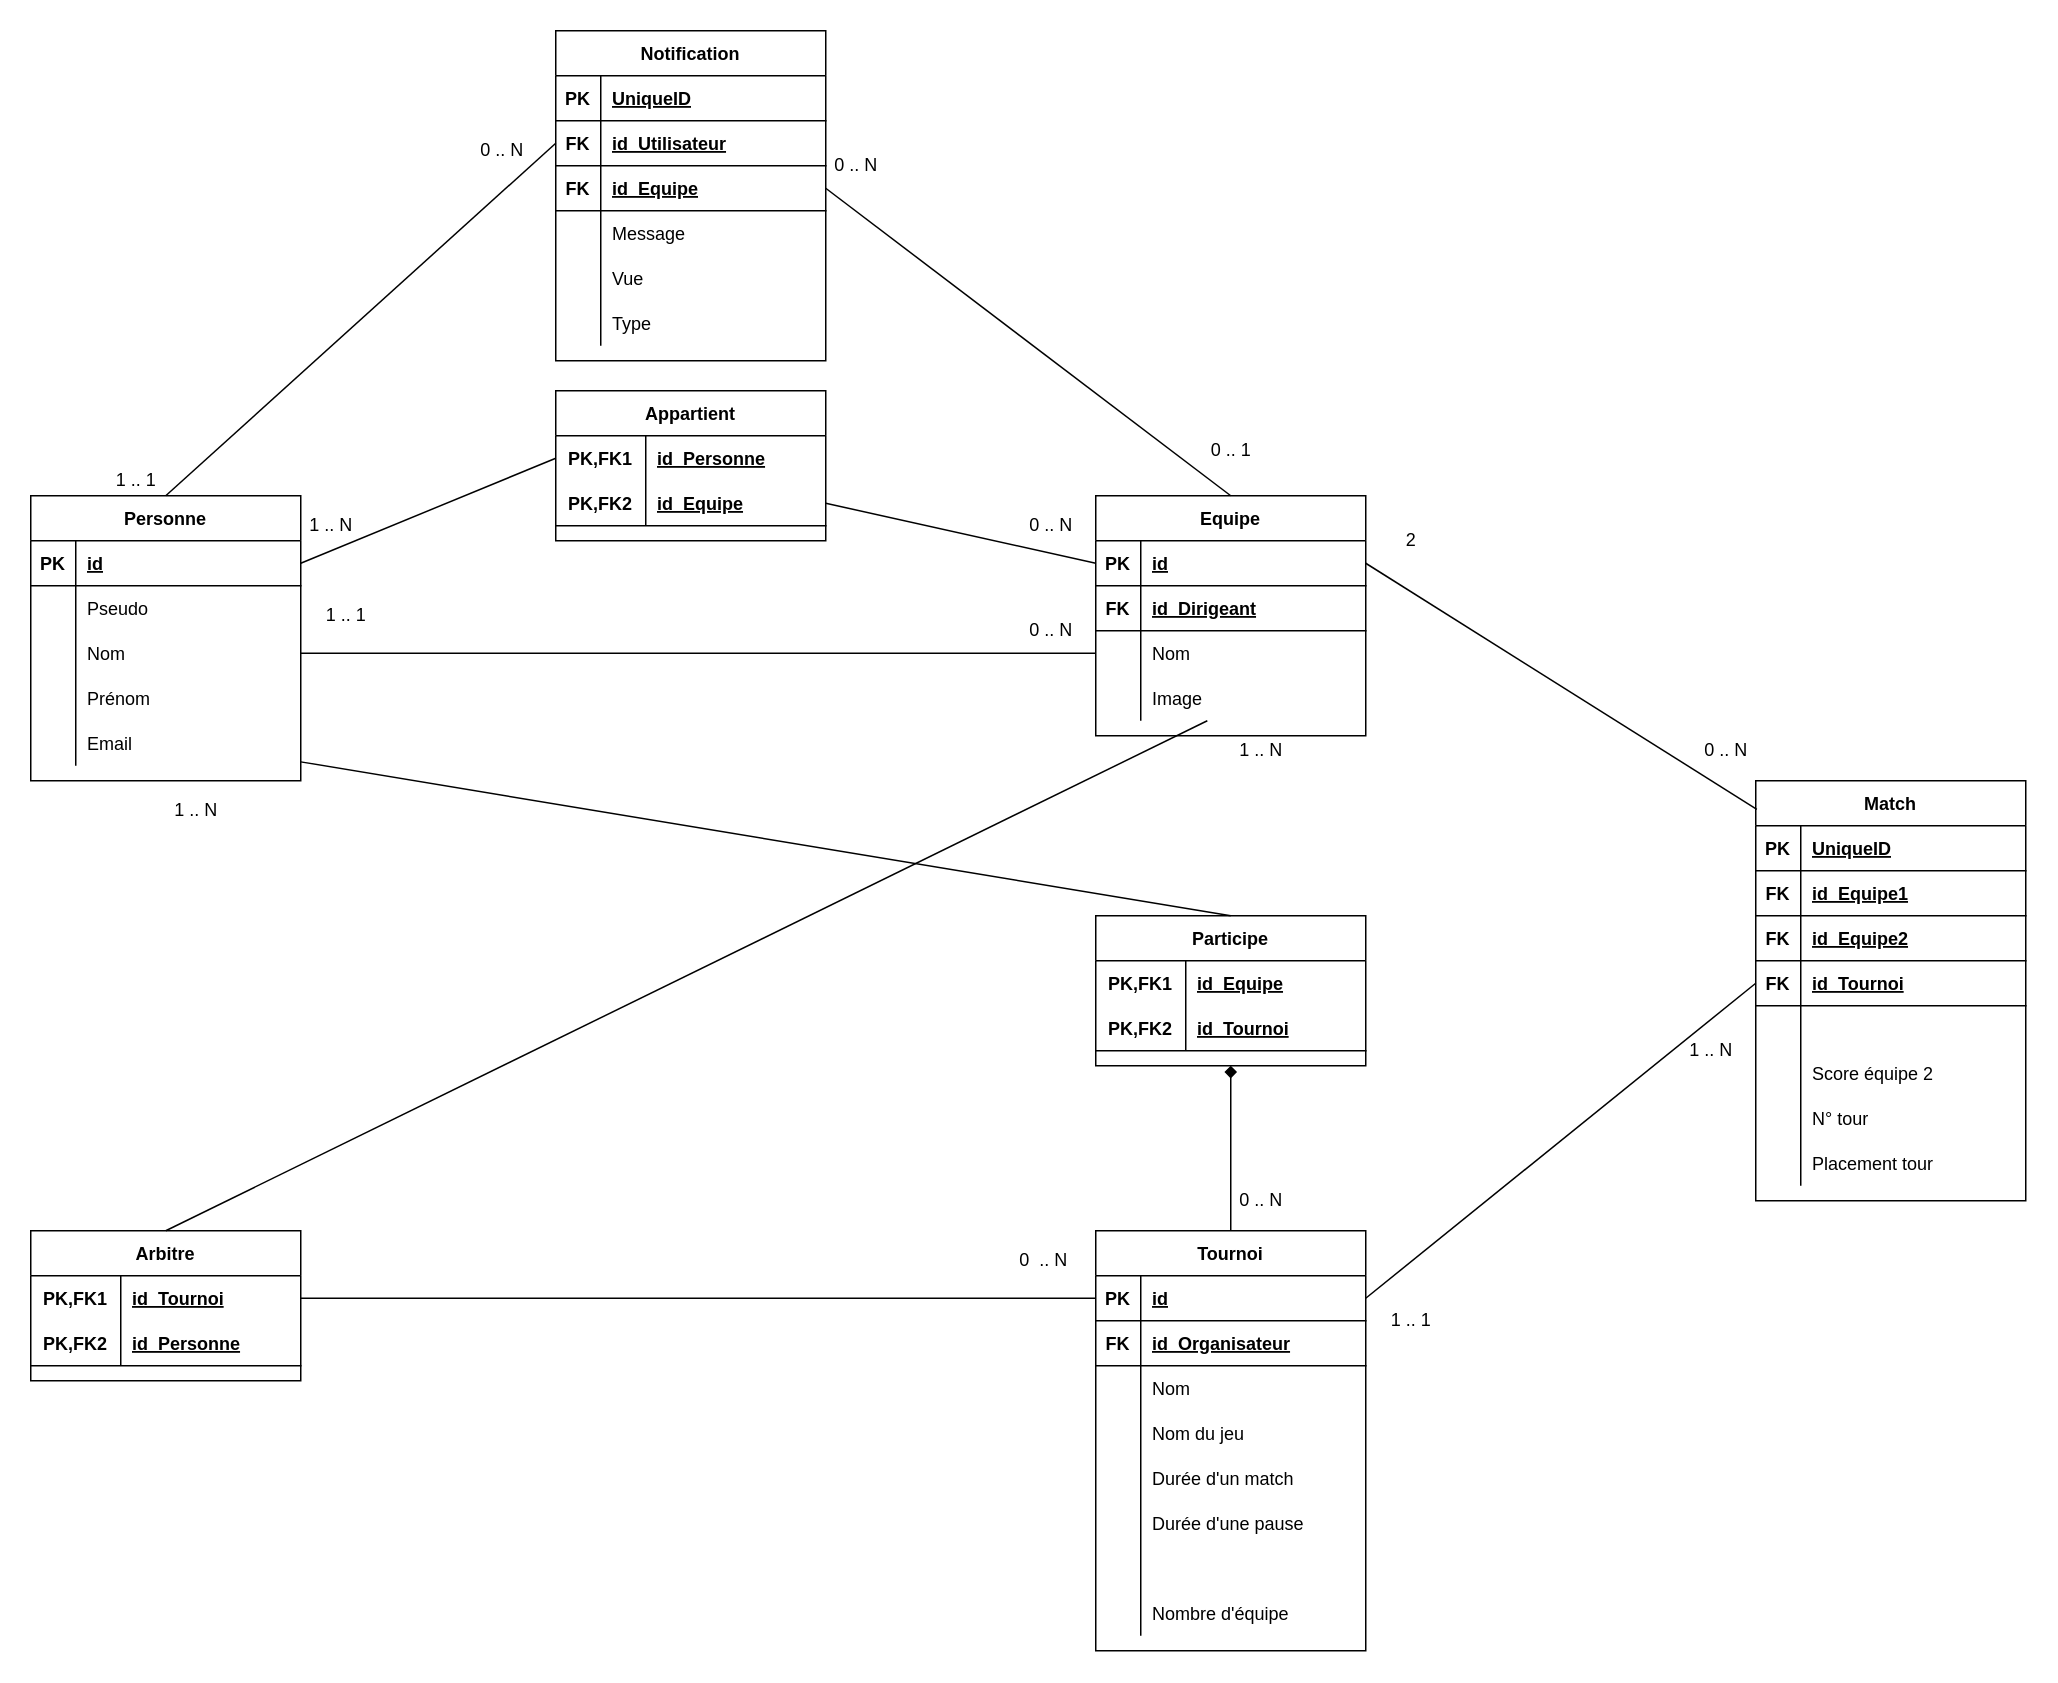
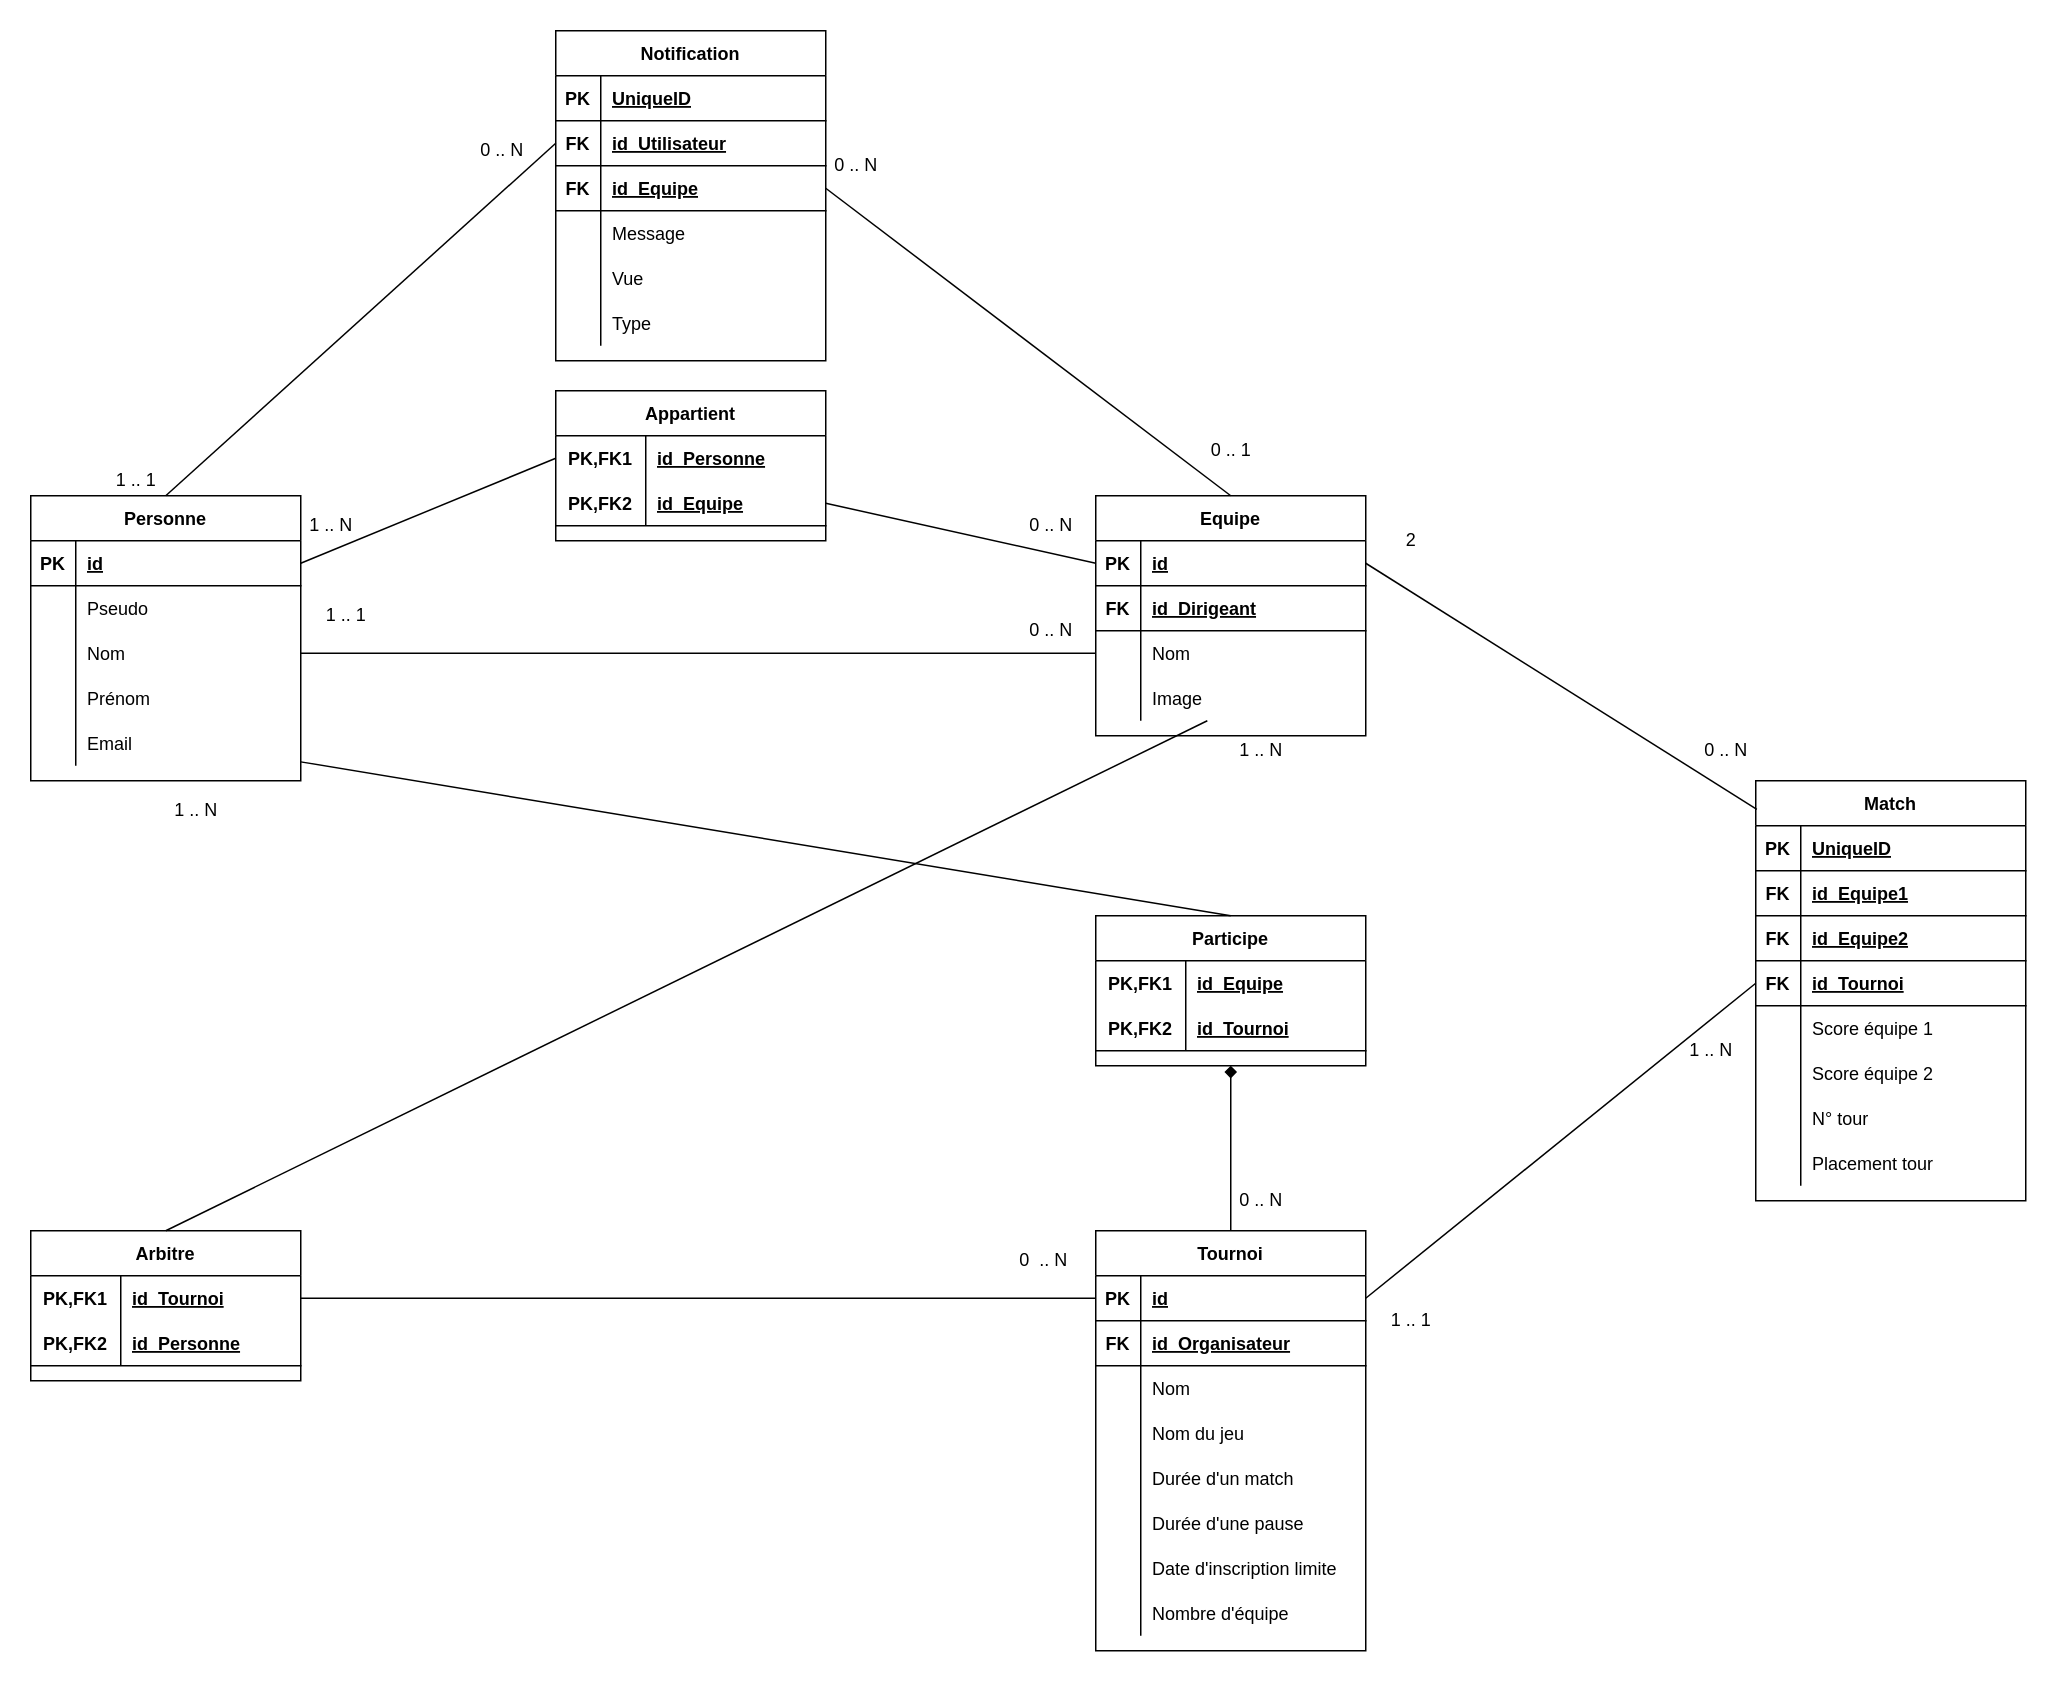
node "Score équipe 1": added
node "Date d'inscription limite": added
